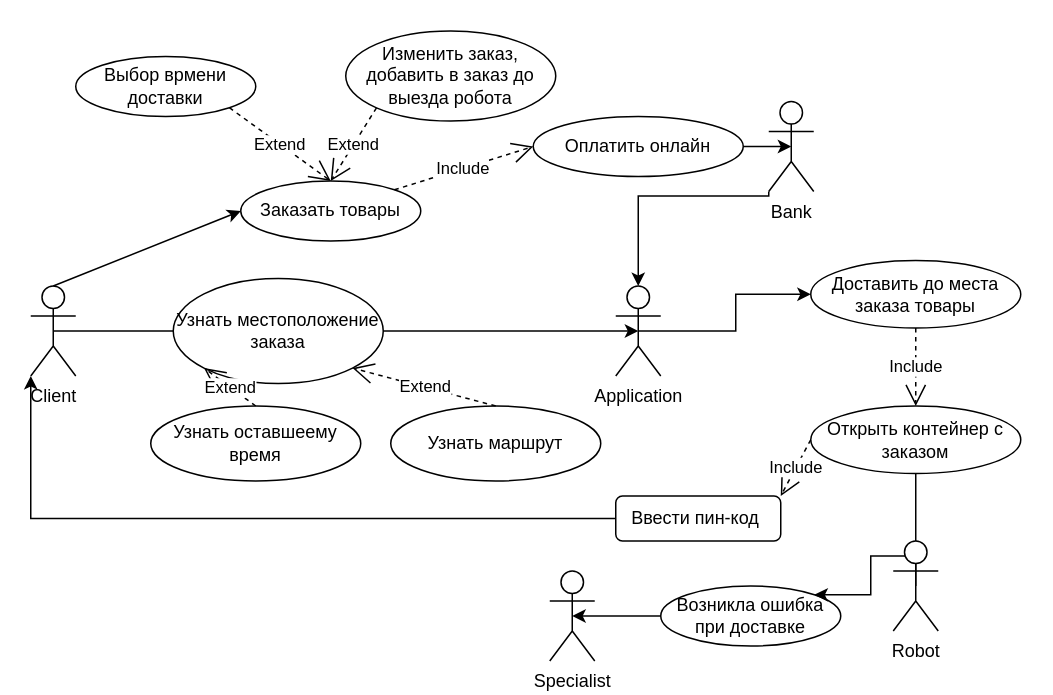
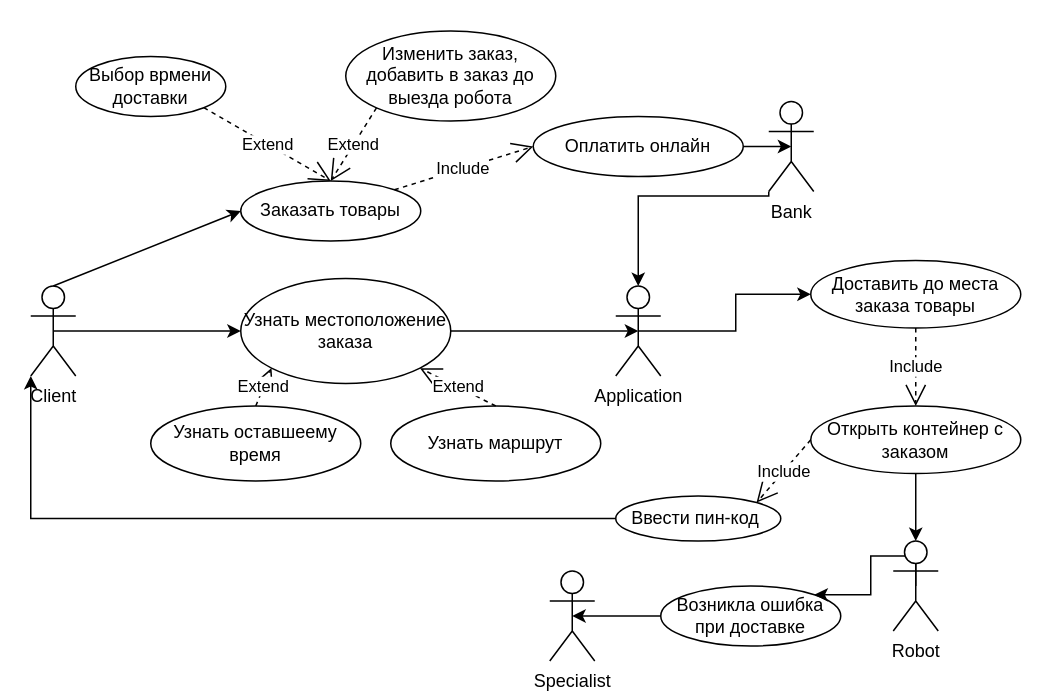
node "Выбор врмени доставки": size 180x60 -> 150x60
node "Узнать местоположение заказа": moved (278, 331) -> (346, 331)
node "Ввести пин-код": shape rounded rectangle -> ellipse
edge "Открыть контейнер с заказом" -- "Robot": arrowhead none -> classic
